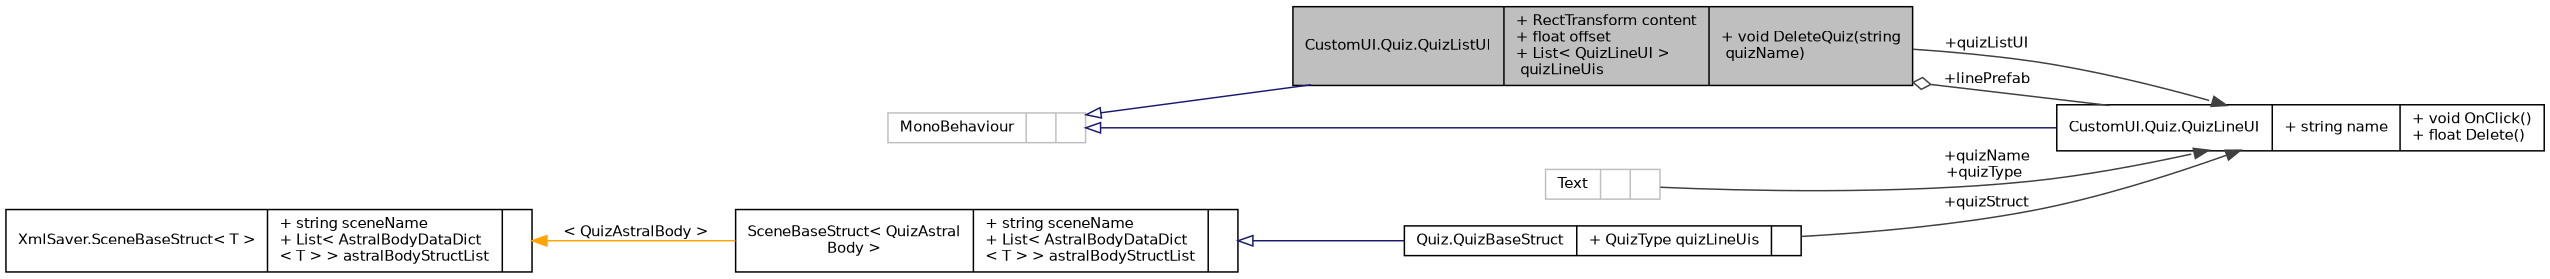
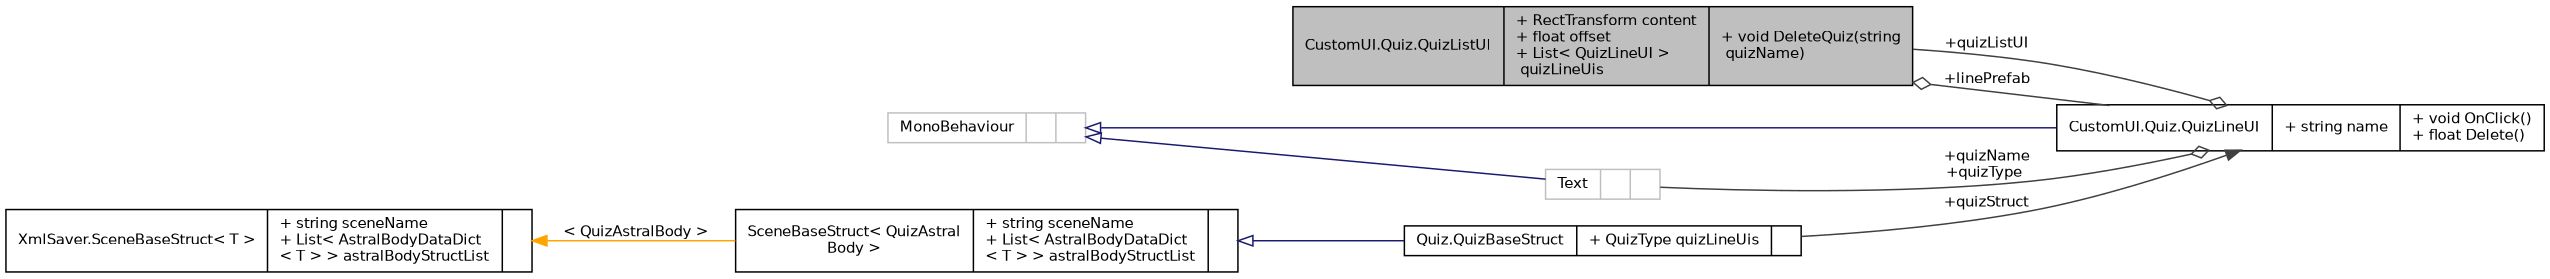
edge "CustomUI.Quiz.QuizListUI" -> "CustomUI.Quiz.QuizLineUI": arrowhead normal -> odiamond
edge "CustomUI.Quiz.QuizListUI" -> "MonoBehaviour": now "Text" -> "MonoBehaviour"
edge "Text" -> "CustomUI.Quiz.QuizLineUI": arrowhead normal -> odiamond
